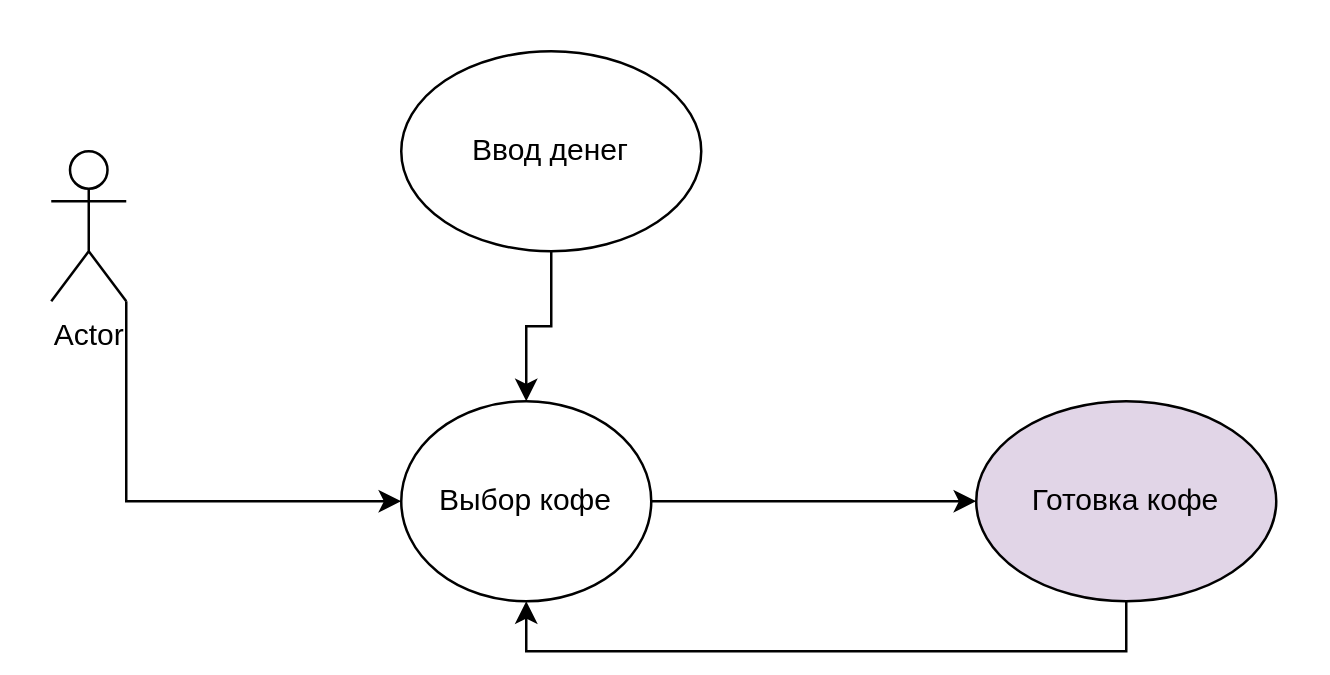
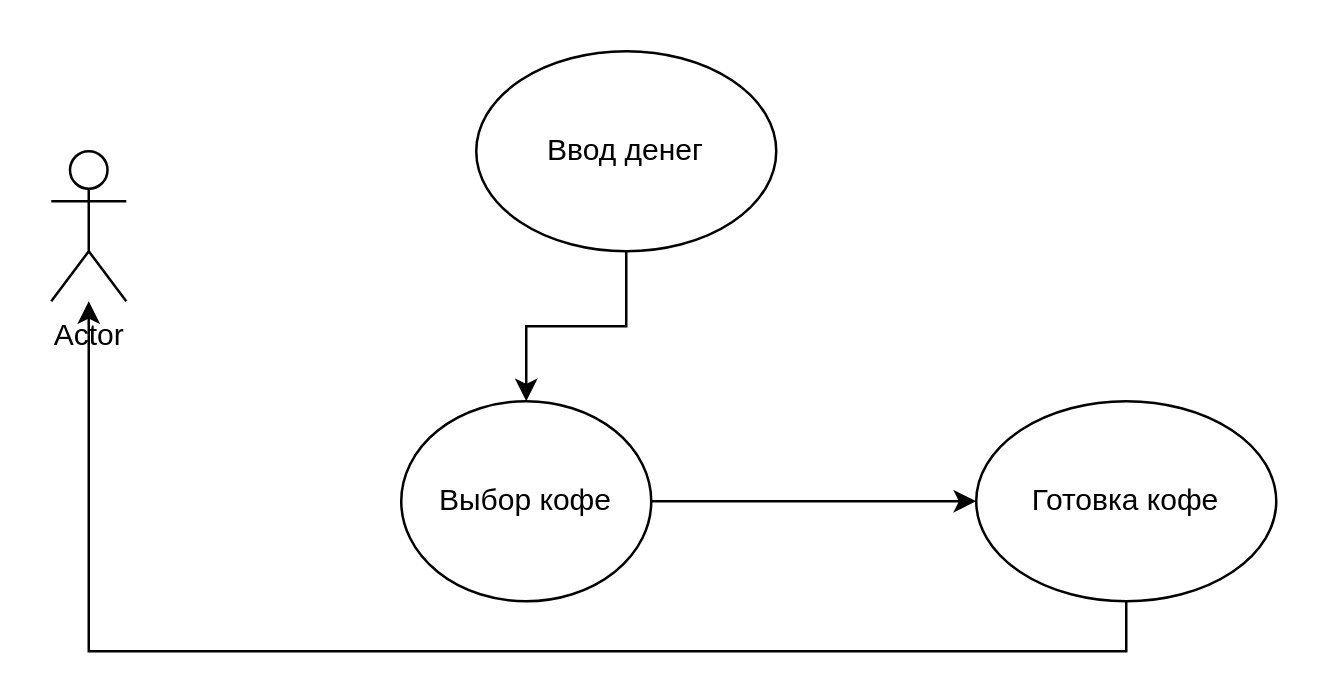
node "Ввод денег": moved (551, 151) -> (626, 151)
edge "Actor" -> "Выбор кофе": removed
node "Готовка кофе": fillcolor #e1d5e7 -> #ffffff
edge "Готовка кофе" -> "Выбор кофе": now "Готовка кофе" -> "Actor"
